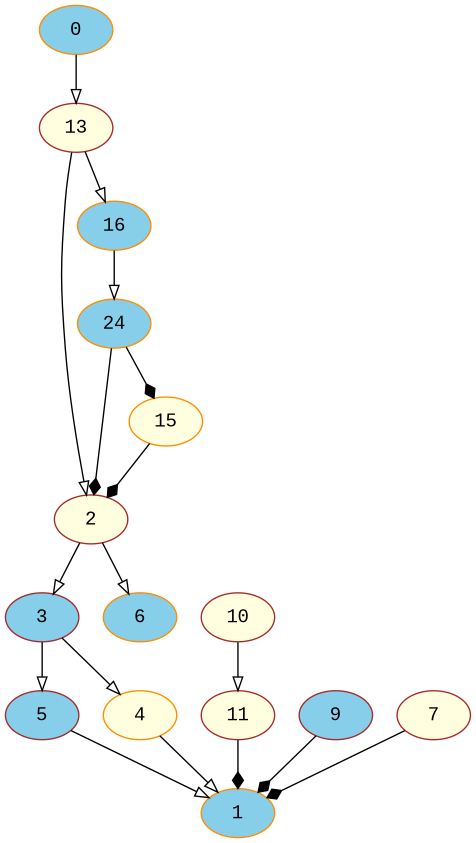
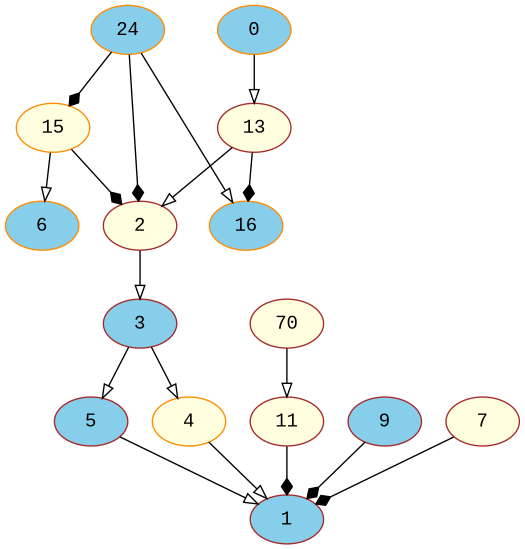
edge "13" -> "16": arrowhead onormal -> diamond
edge "16" -> "24": reversed
edge "2" -> "6": now "15" -> "6"
node "10": label "10" -> "70"
node "1": color darkorange -> brown
